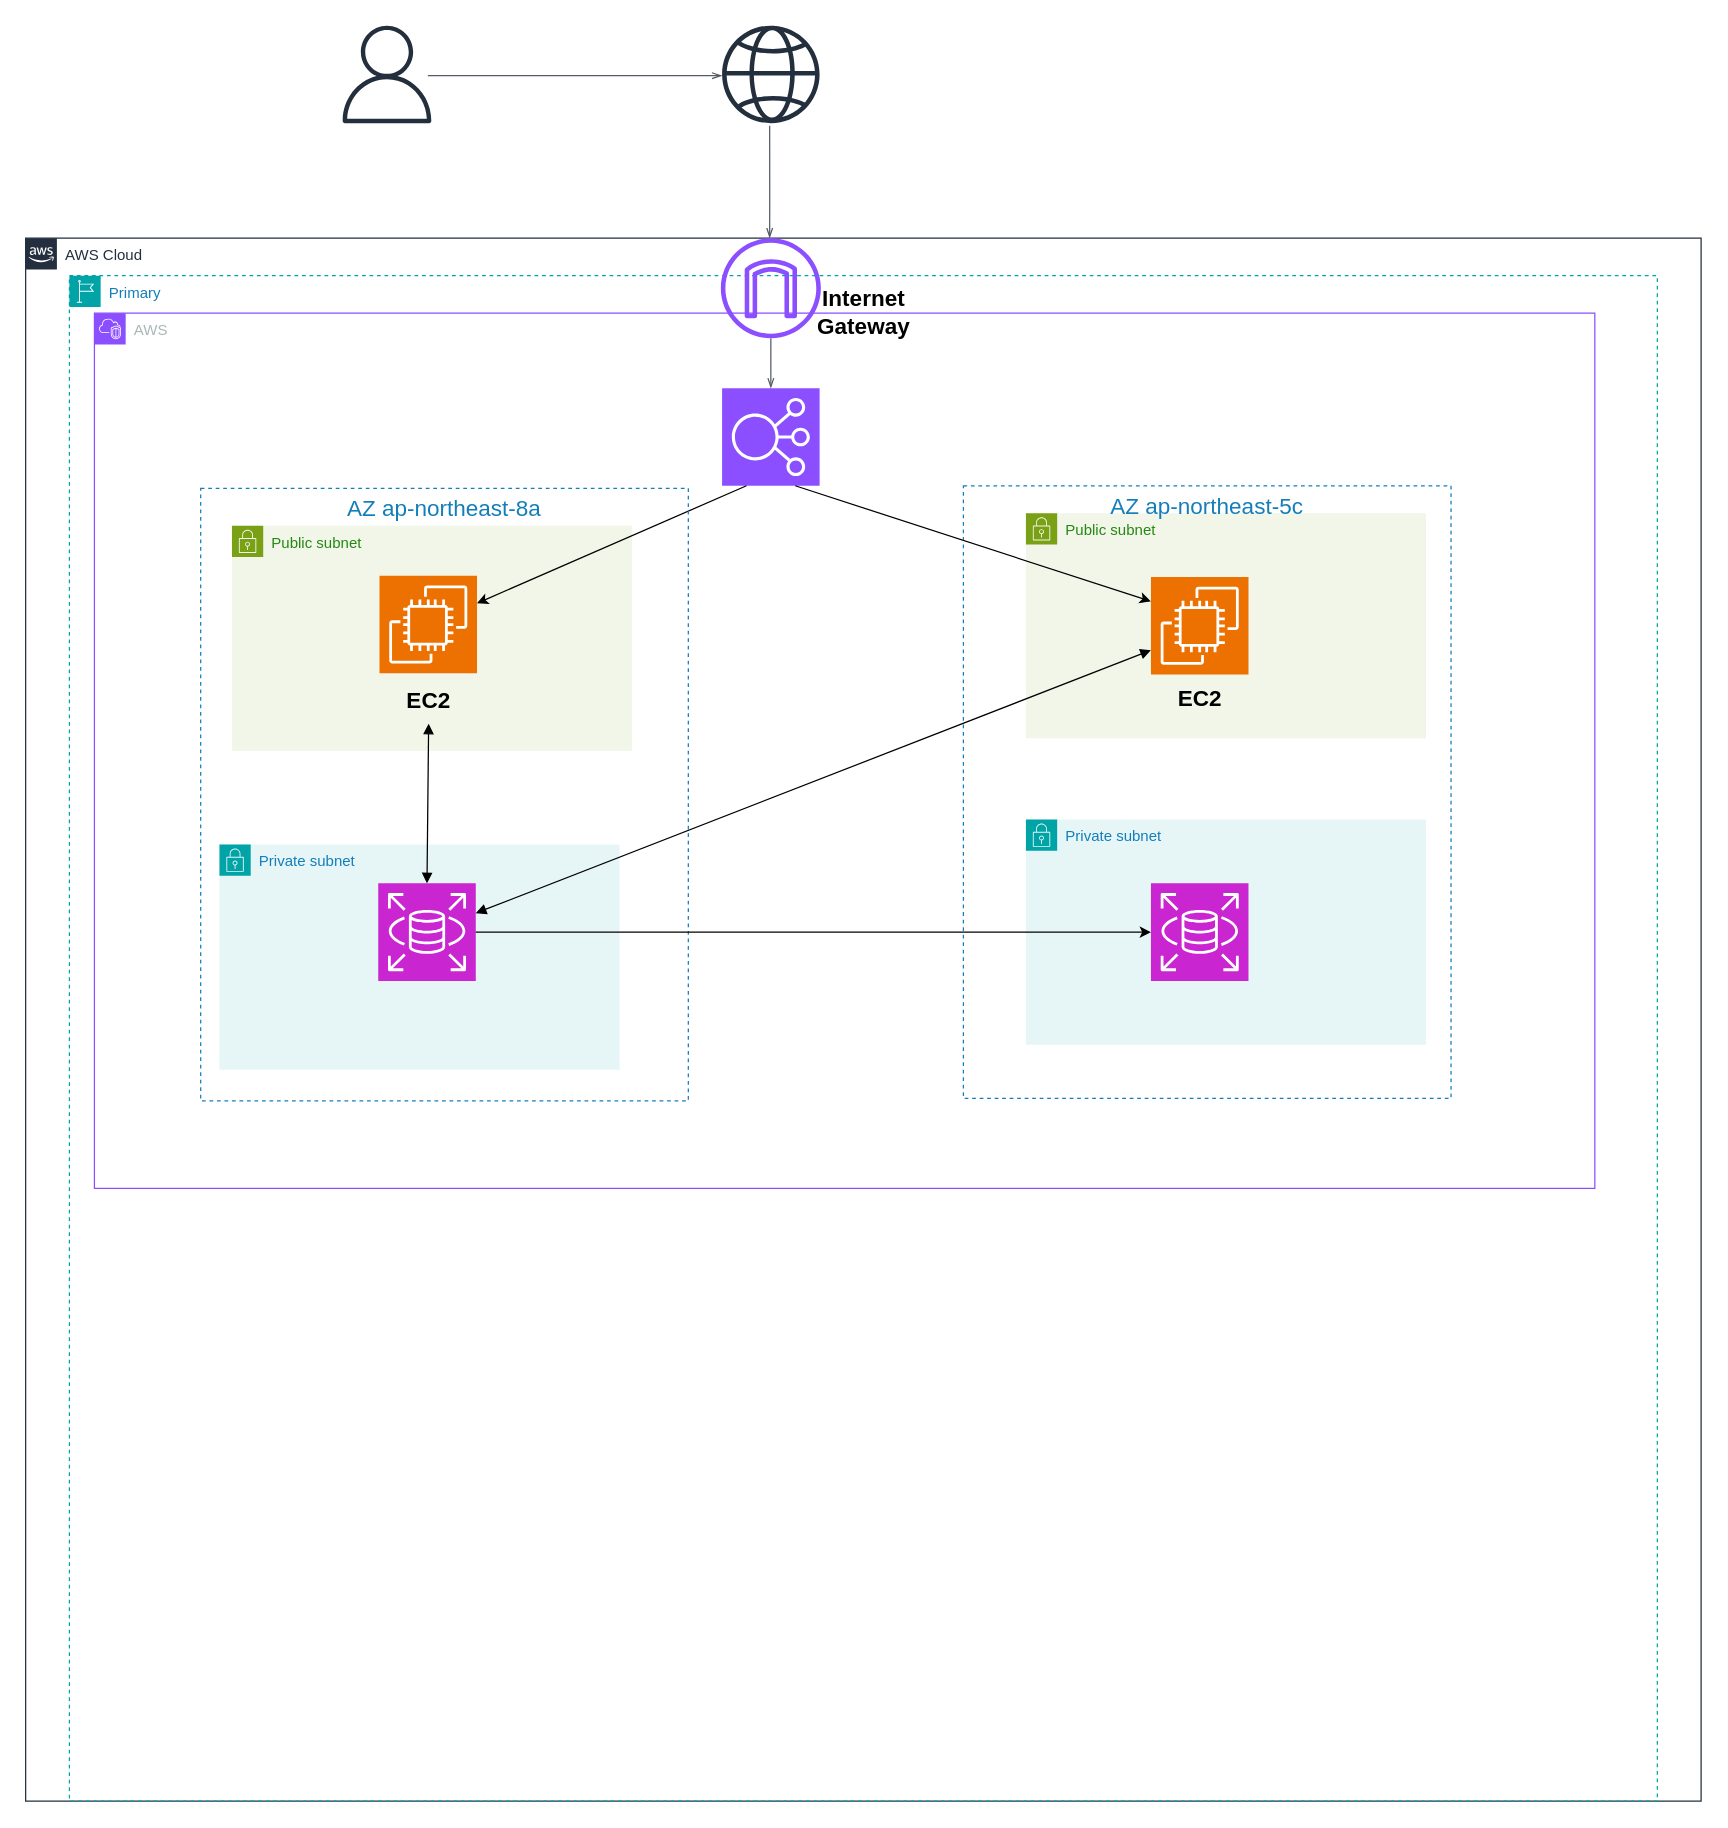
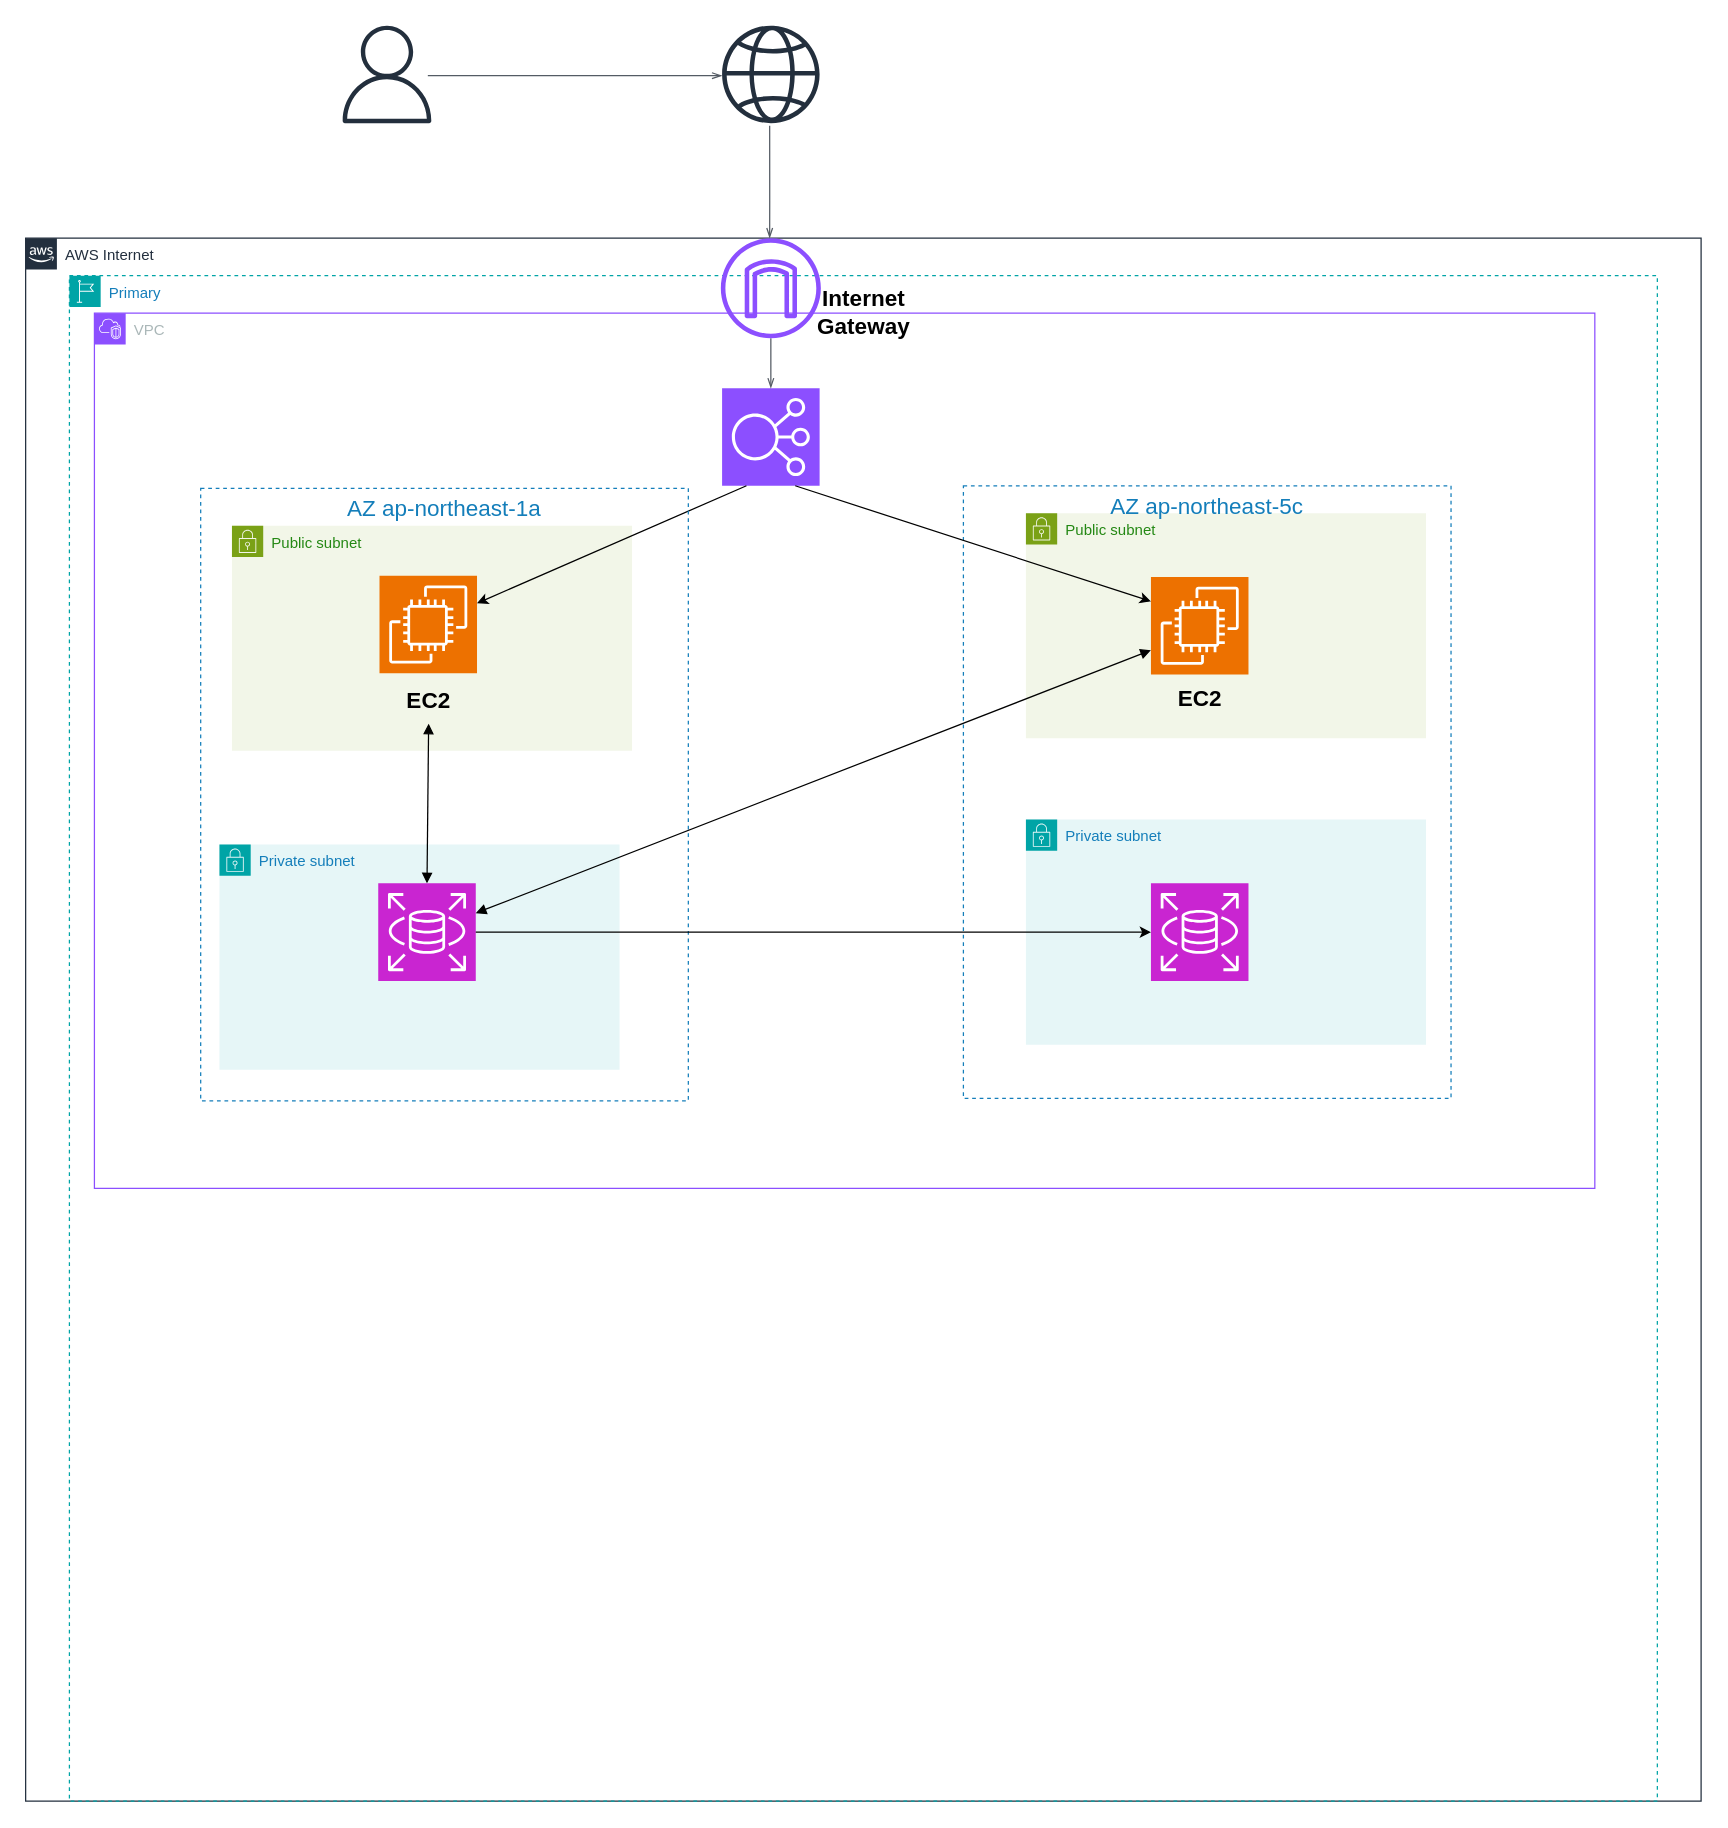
node "AWS Cloud": label "AWS Cloud" -> "AWS Internet"
node "AWS": label "AWS" -> "VPC"
node "AZ ap-northeast-8a": label "AZ ap-northeast-8a" -> "AZ ap-northeast-1a"
